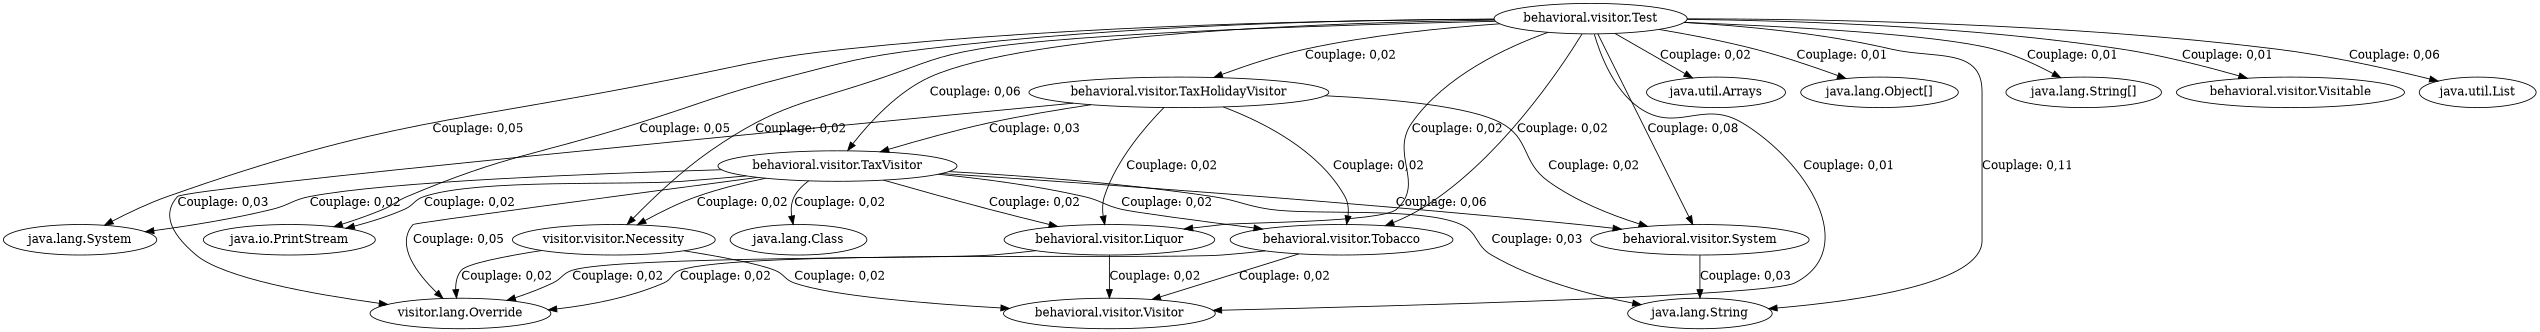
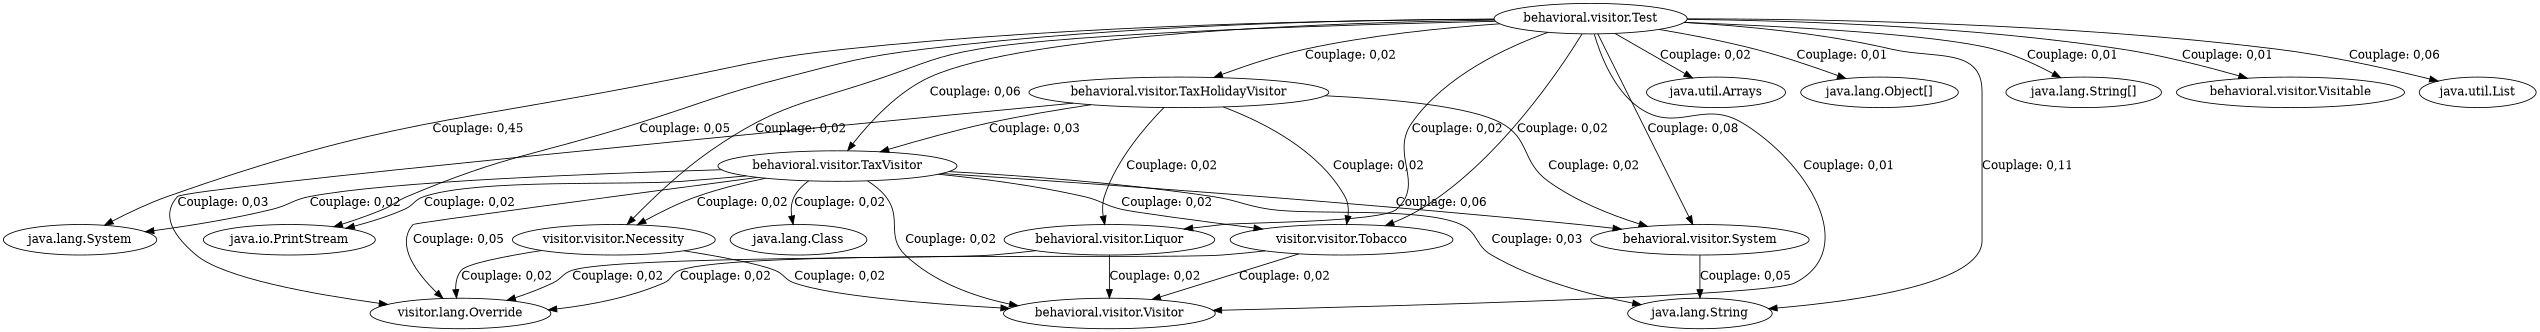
edge "behavioral.visitor.Test" -> "java.lang.System": label "Couplage: 0,05" -> "Couplage: 0,45"
edge "behavioral.visitor.TaxVisitor" -> "behavioral.visitor.Liquor": now "behavioral.visitor.TaxVisitor" -> "behavioral.visitor.Visitor"
node "behavioral.visitor.Tobacco": label "behavioral.visitor.Tobacco" -> "visitor.visitor.Tobacco"
edge "behavioral.visitor.System" -> "java.lang.String": label "Couplage: 0,03" -> "Couplage: 0,05"
